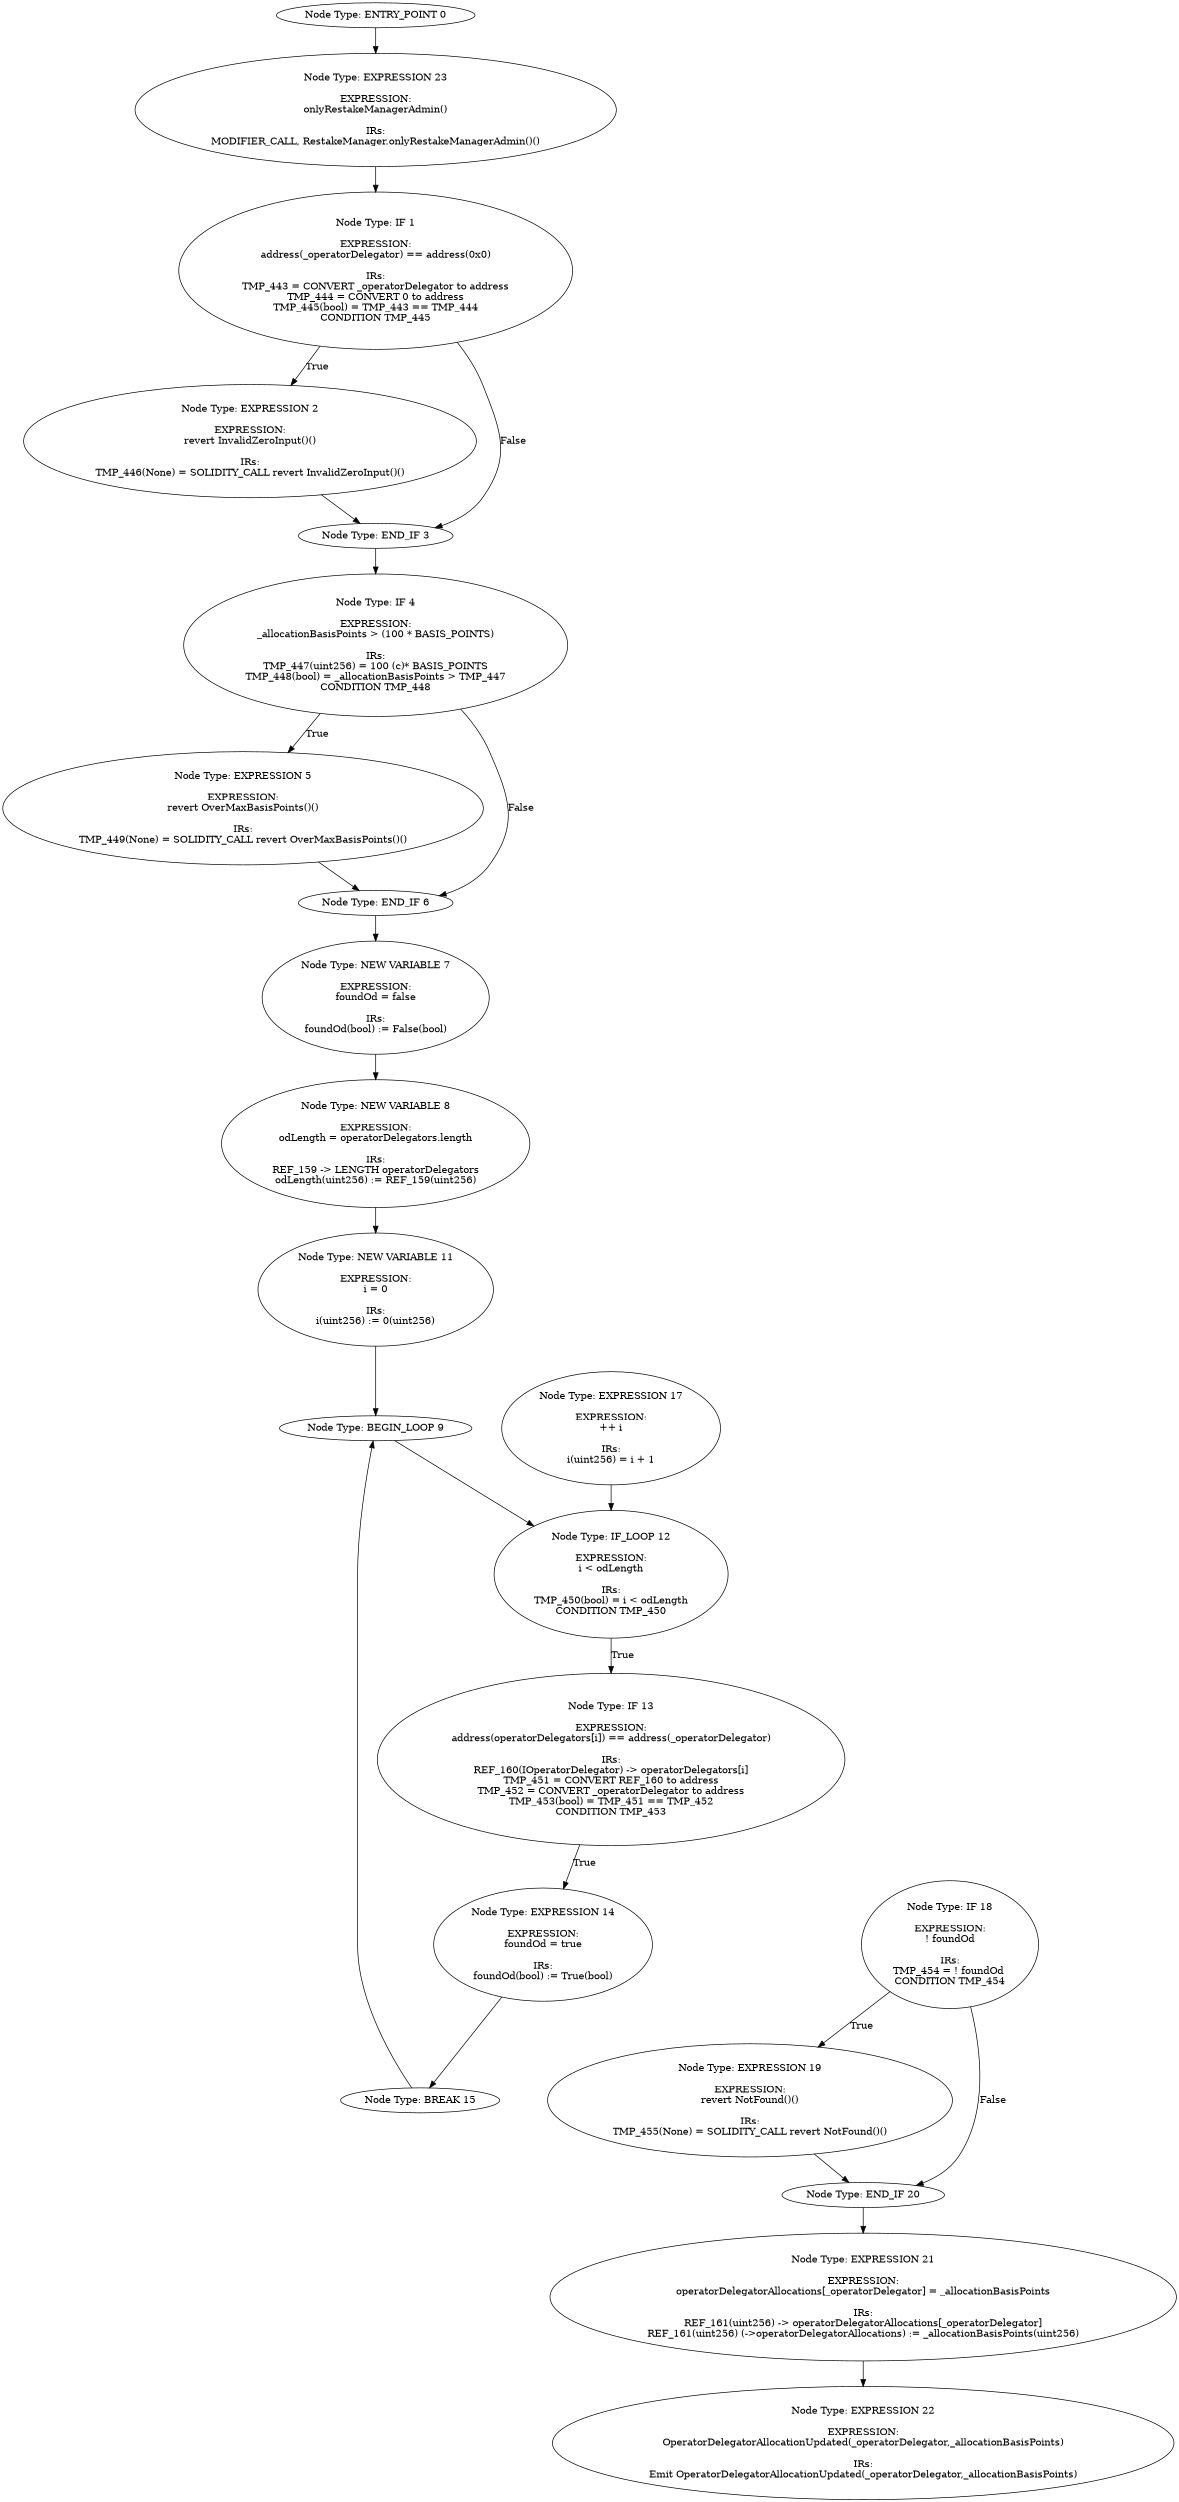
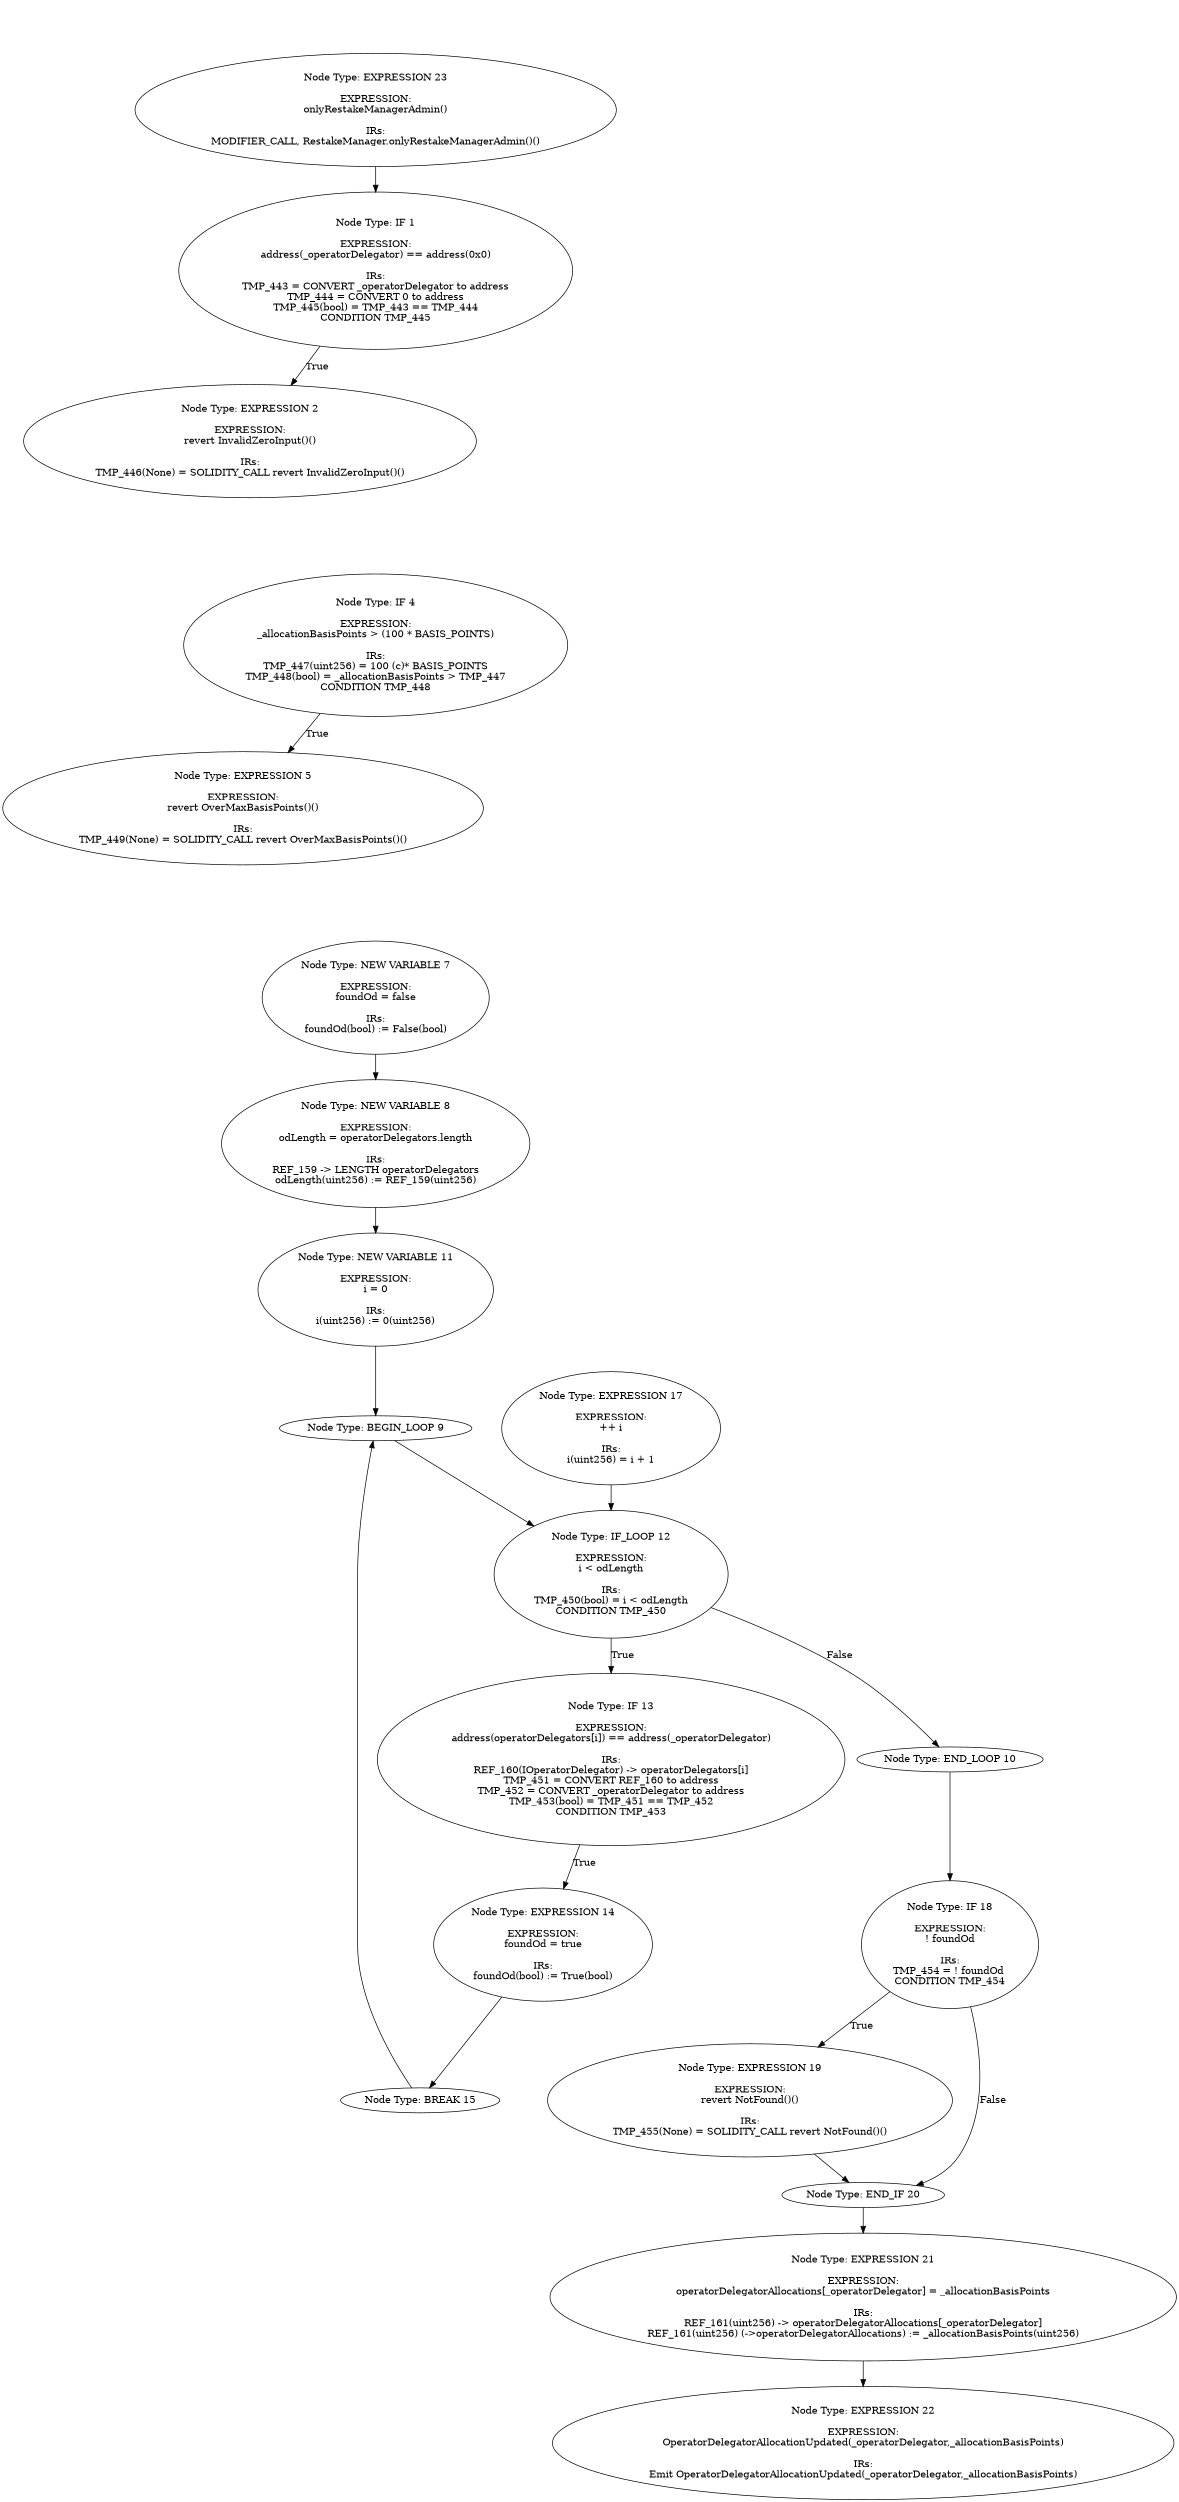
node "Node Type: ENTRY_POINT 0": removed
node "Node Type: END_IF 3": removed
node "Node Type: END_IF 6": removed
node "Node Type: END_LOOP 10": added
